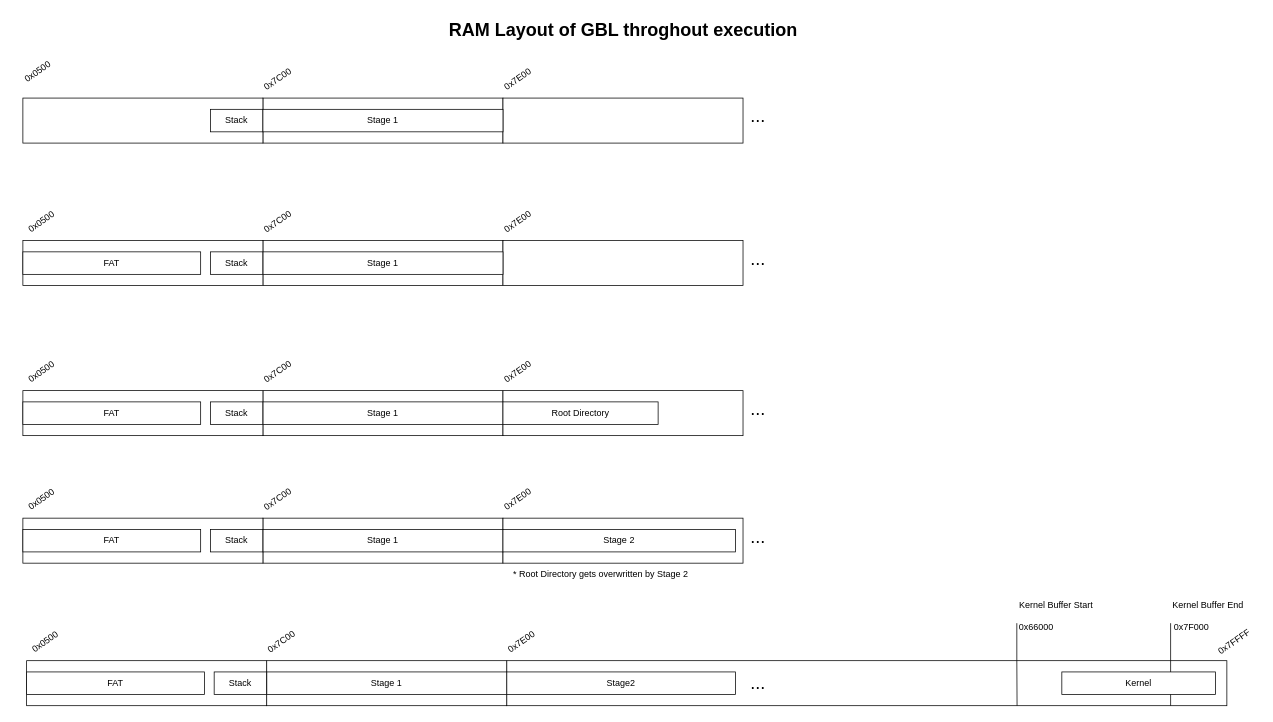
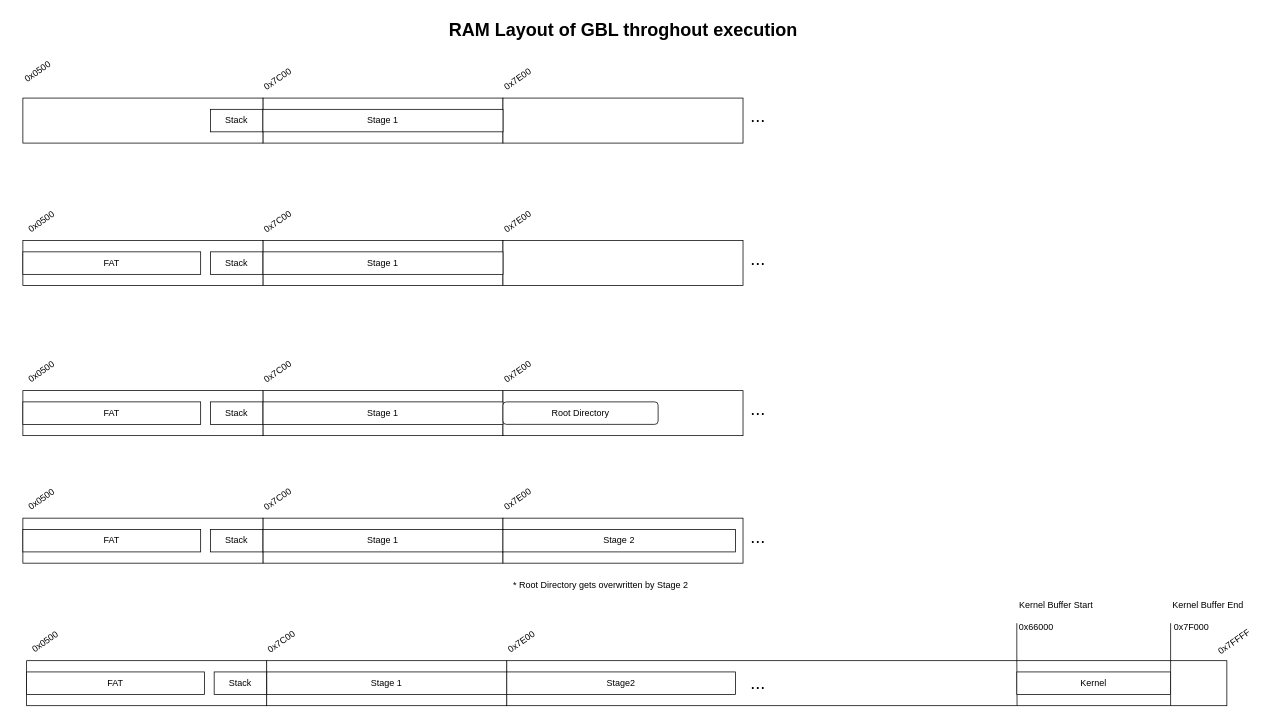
node "Root Directory": shape rectangle -> rounded rectangle
node "* Root Directory gets overwritten by Stage 2": moved (600, 574) -> (600, 585)
node "Kernel": moved (1139, 683) -> (1094, 683)
